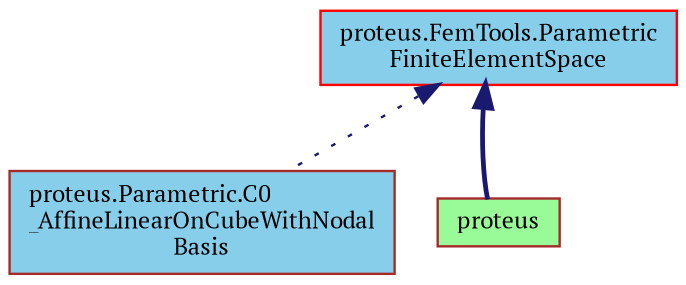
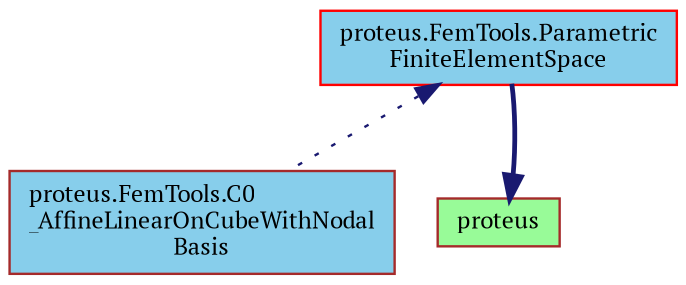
edge "proteus" -> "proteus.FemTools.Parametric FiniteElementSpace": reversed
node "proteus.Parametric.C0 _AffineLinearOnCubeWithNodal Basis": label "proteus.Parametric.C0 _AffineLinearOnCubeWithNodal Basis" -> "proteus.FemTools.C0 _AffineLinearOnCubeWithNodal Basis"
